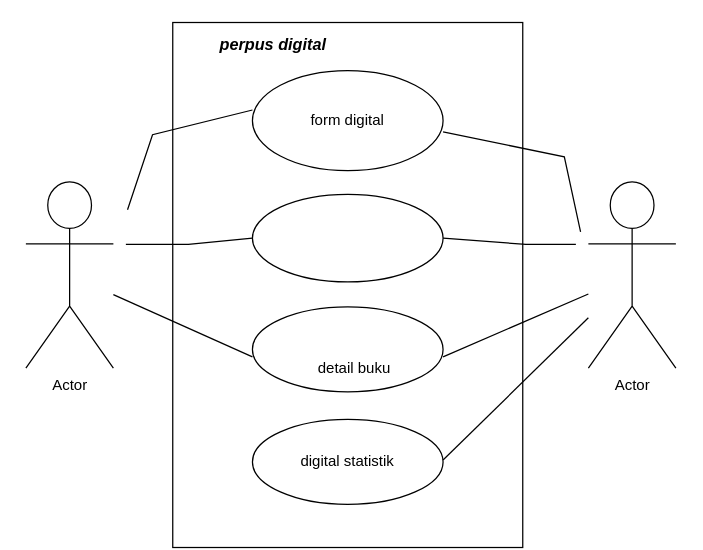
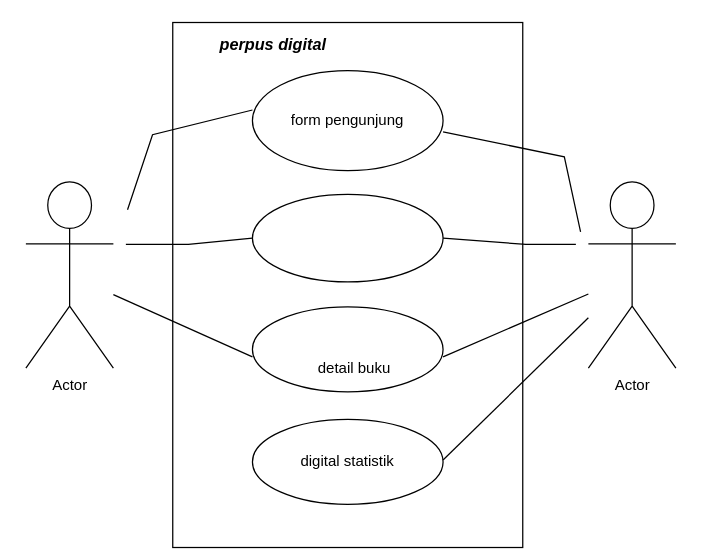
node "form digital": label "form digital" -> "form pengunjung"
